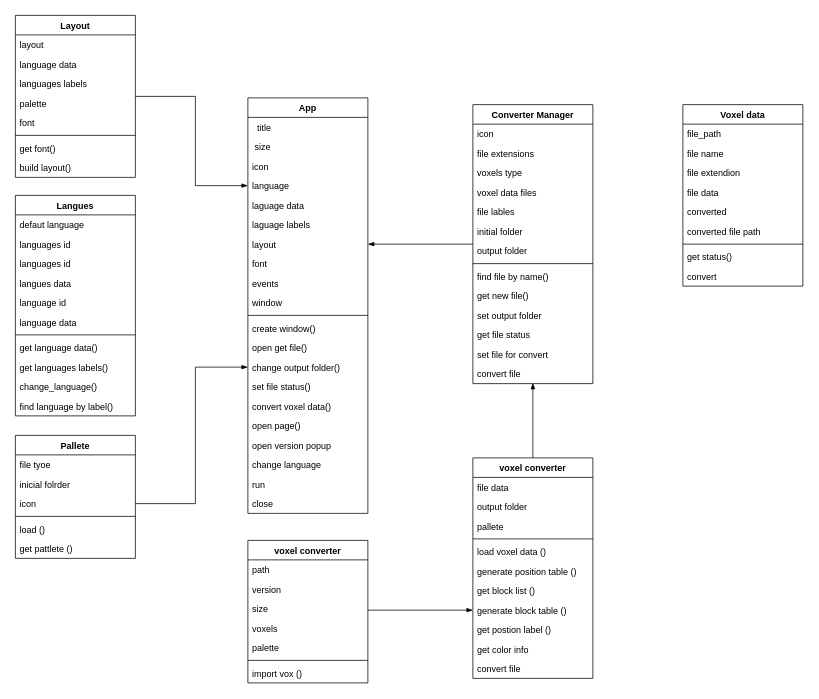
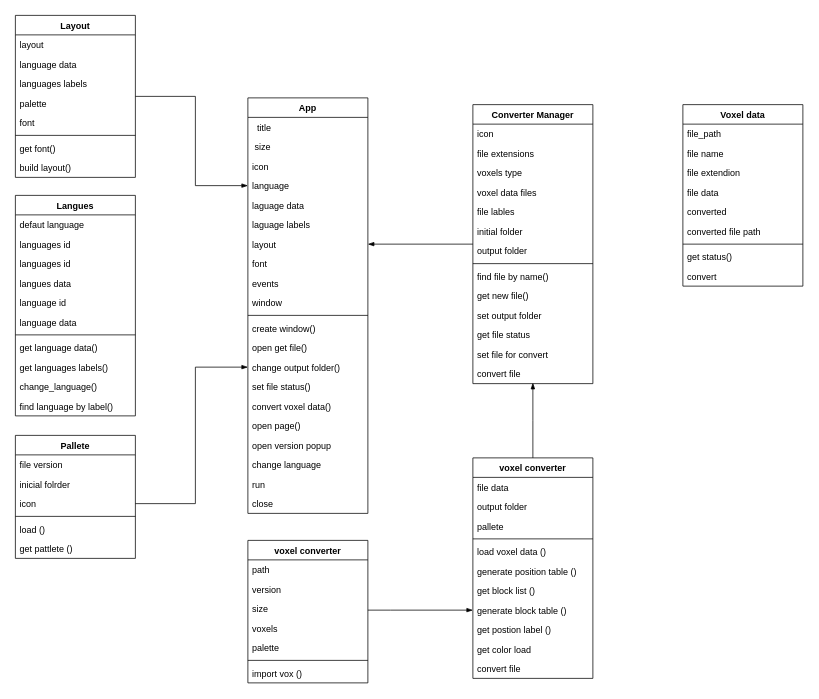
node "file tyoe": label "file tyoe" -> "file version"
node "get color info": label "get color info" -> "get color load"
